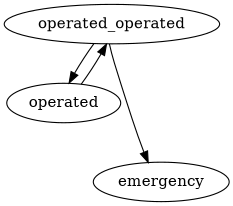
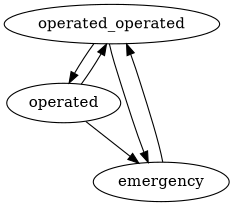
edge "emergency" -> "operated_operated": added
edge "operated" -> "emergency": added
